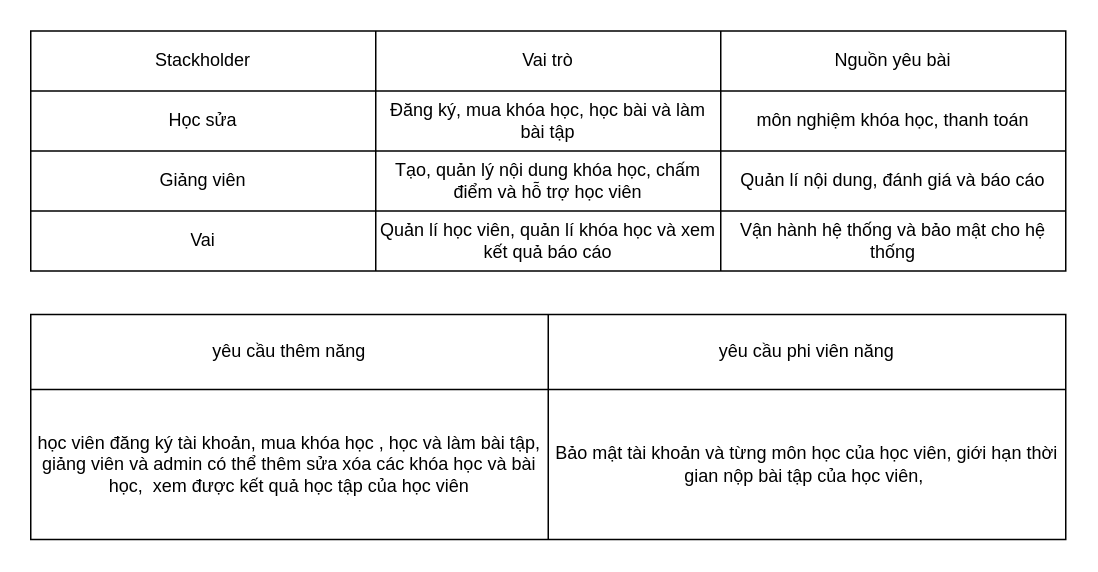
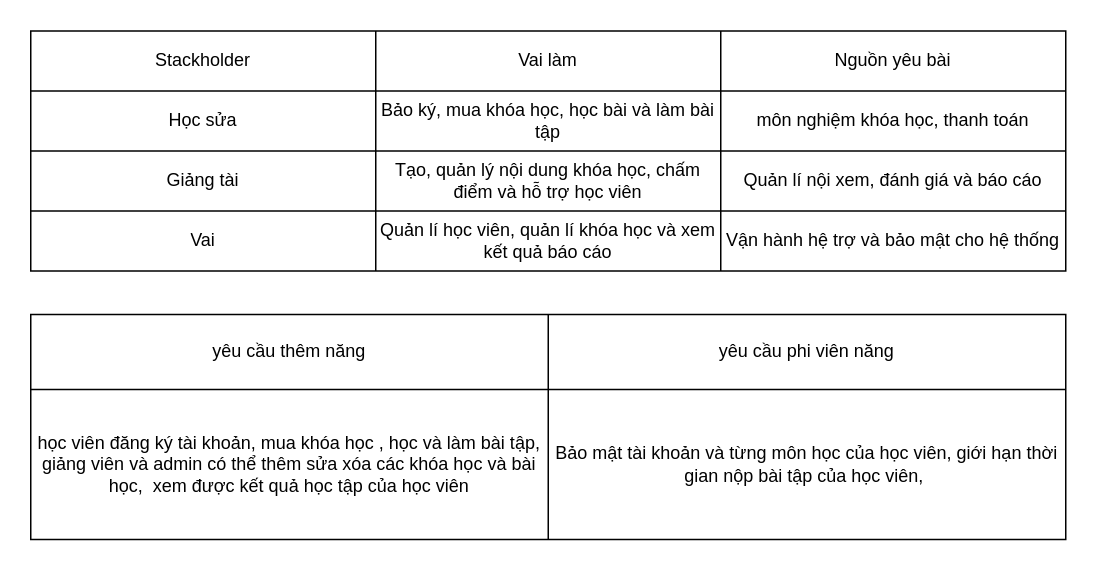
node "Vai trò": label "Vai trò" -> "Vai làm"
node "Đăng ký, mua khóa học, học bài và làm bài tập": label "Đăng ký, mua khóa học, học bài và làm bài tập" -> "Bảo ký, mua khóa học, học bài và làm bài tập"
node "Giảng viên": label "Giảng viên" -> "Giảng tài"
node "Quản lí nội dung, đánh giá và báo cáo": label "Quản lí nội dung, đánh giá và báo cáo" -> "Quản lí nội xem, đánh giá và báo cáo"
node "Vận hành hệ thống và bảo mật cho hệ thống": label "Vận hành hệ thống và bảo mật cho hệ thống" -> "Vận hành hệ trợ và bảo mật cho hệ thống"
